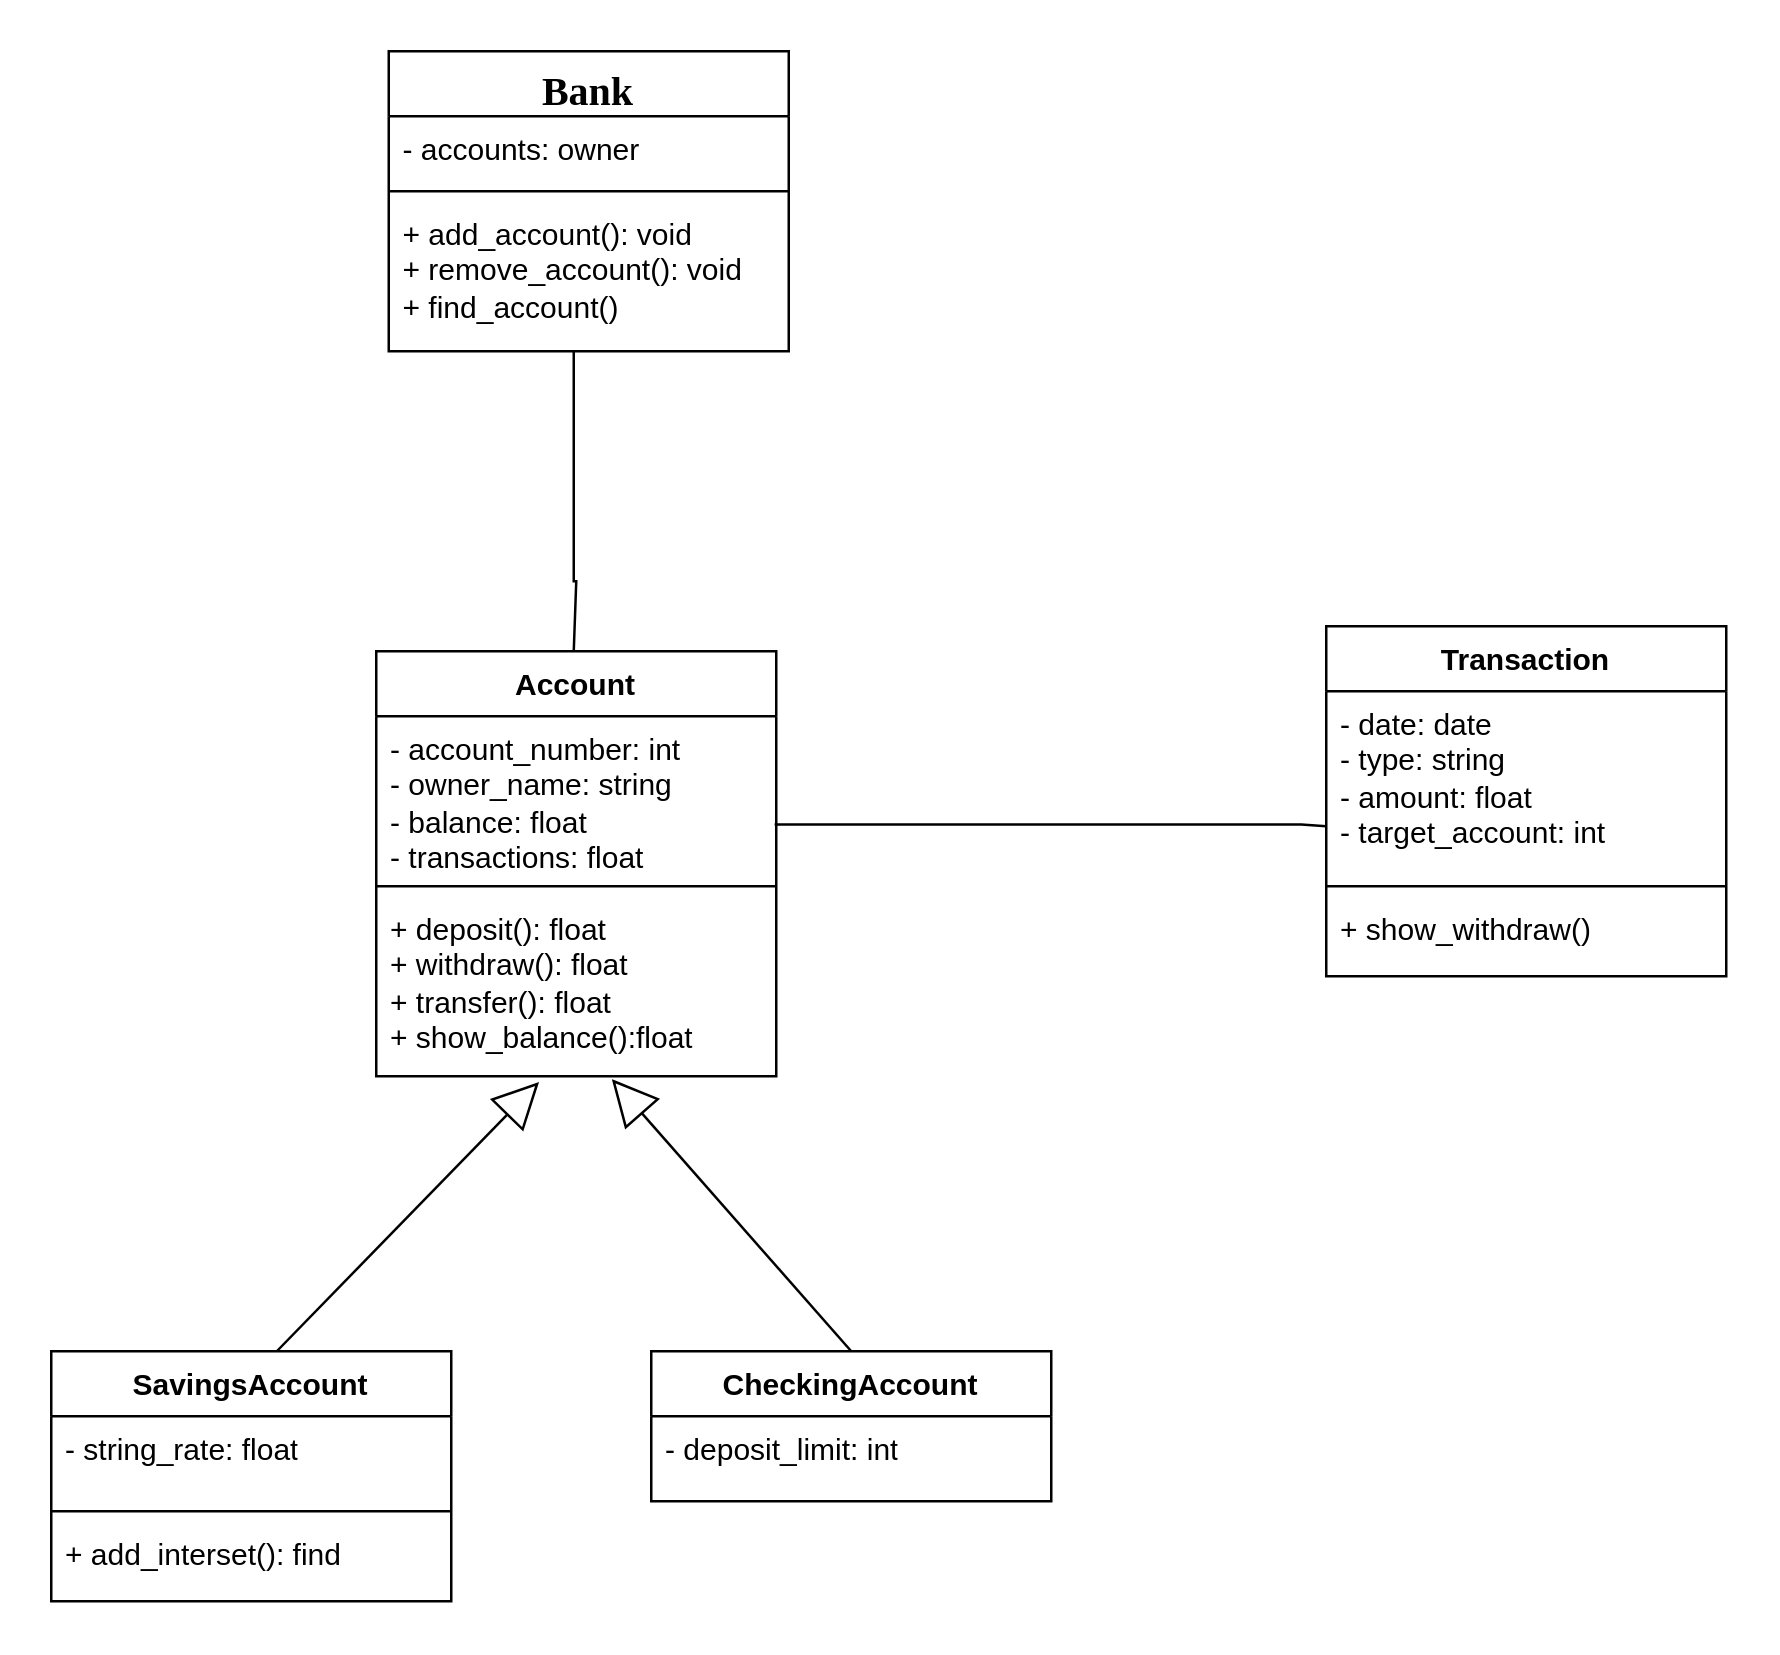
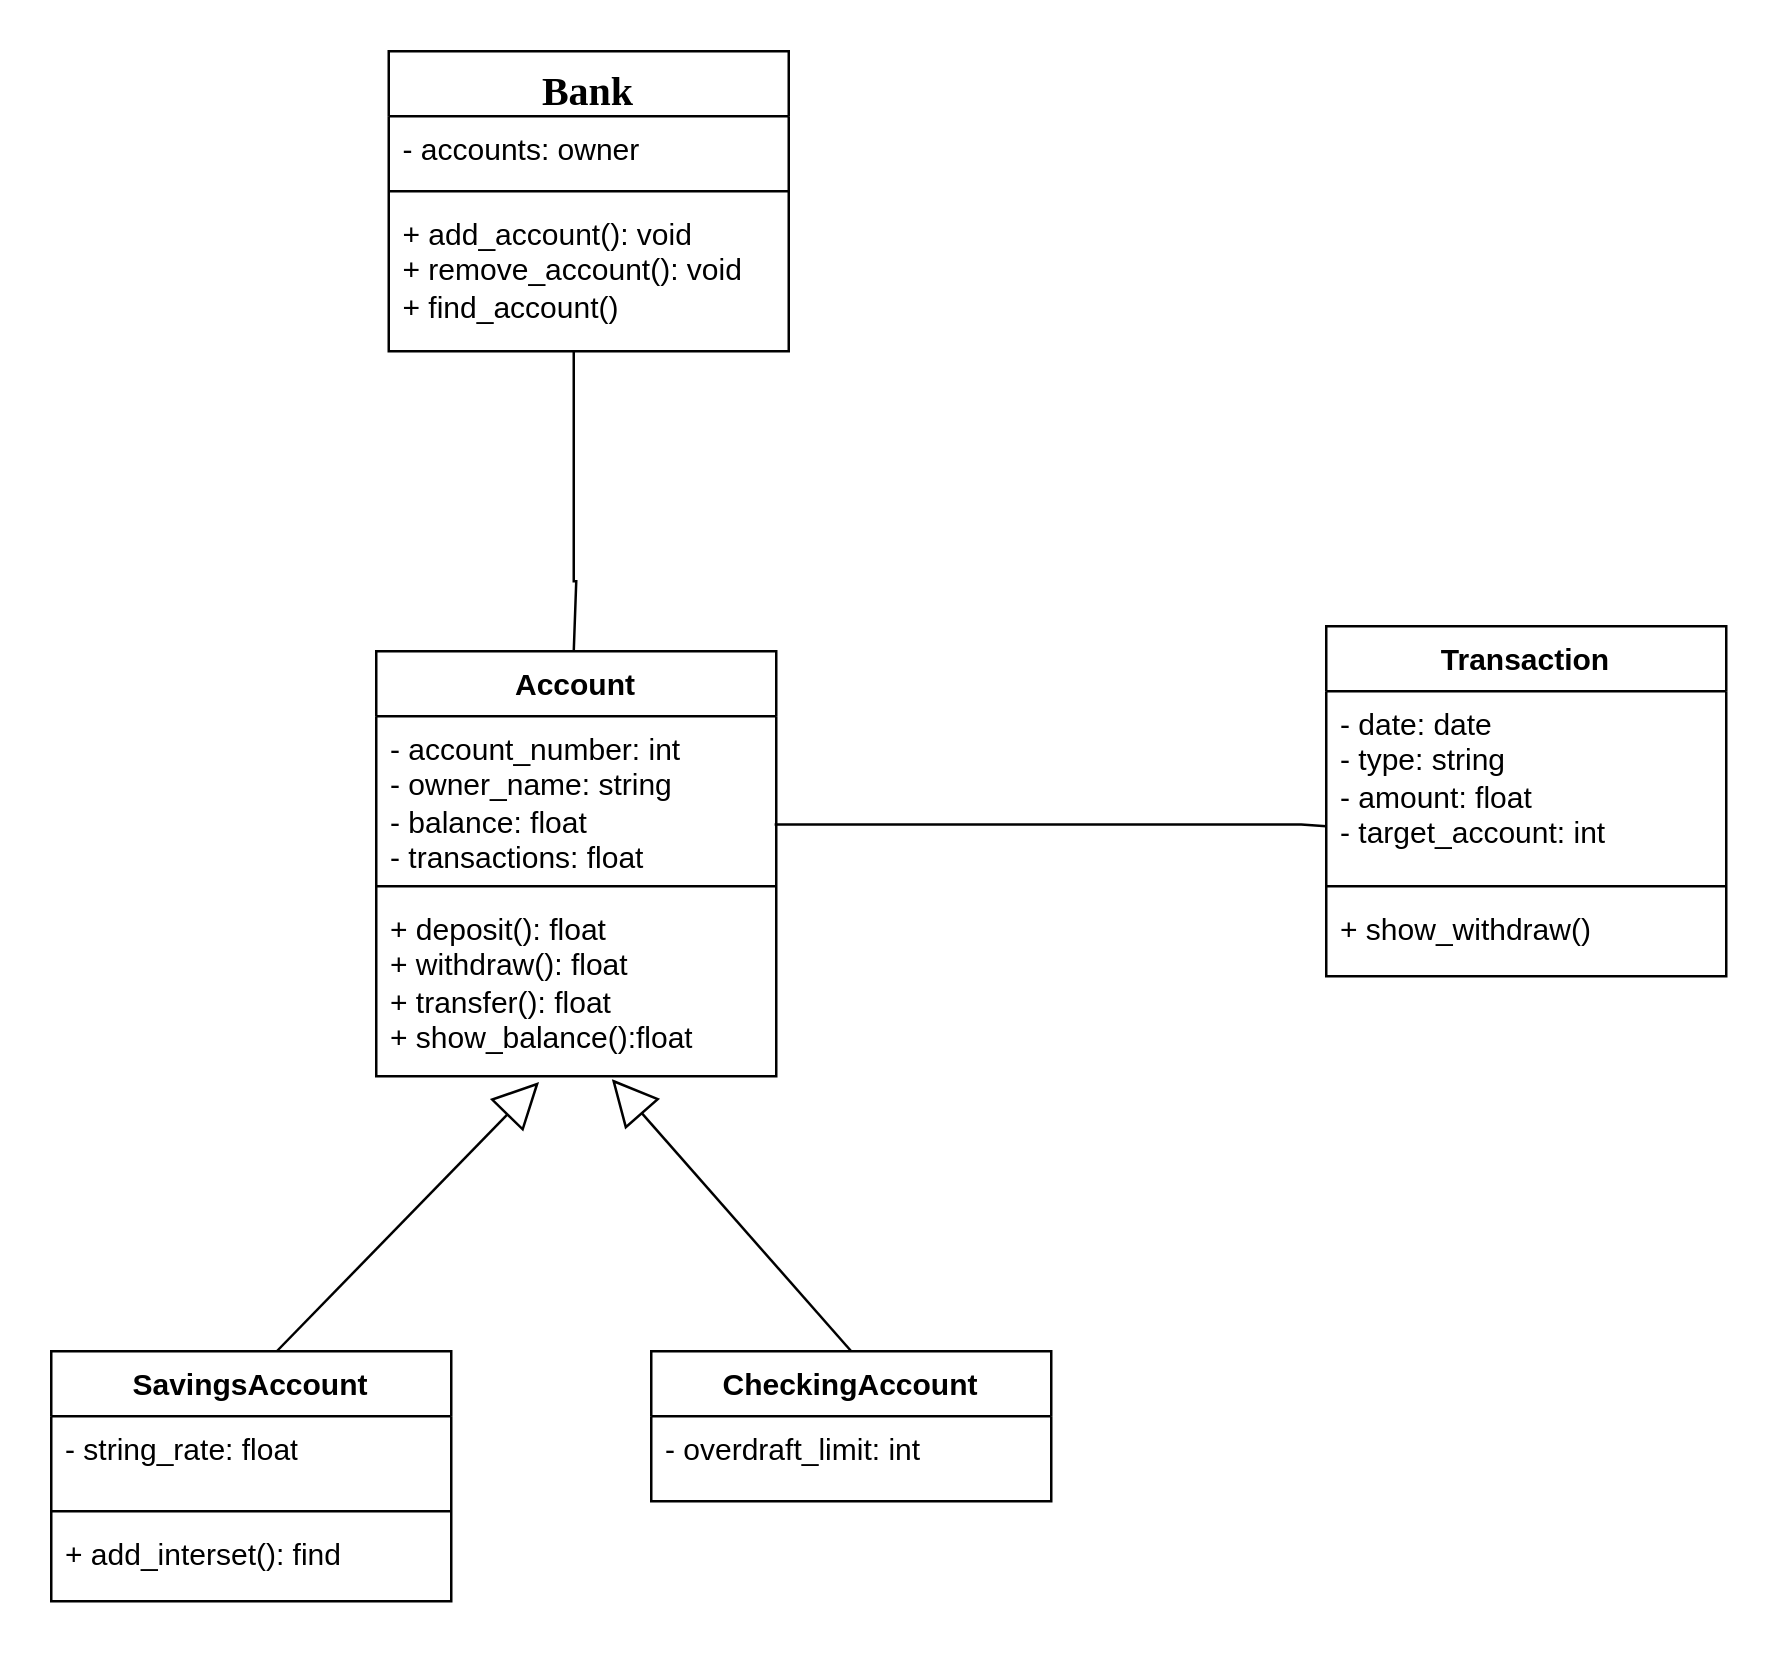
node "- deposit_limit: int": label "- deposit_limit: int" -> "- overdraft_limit: int"
